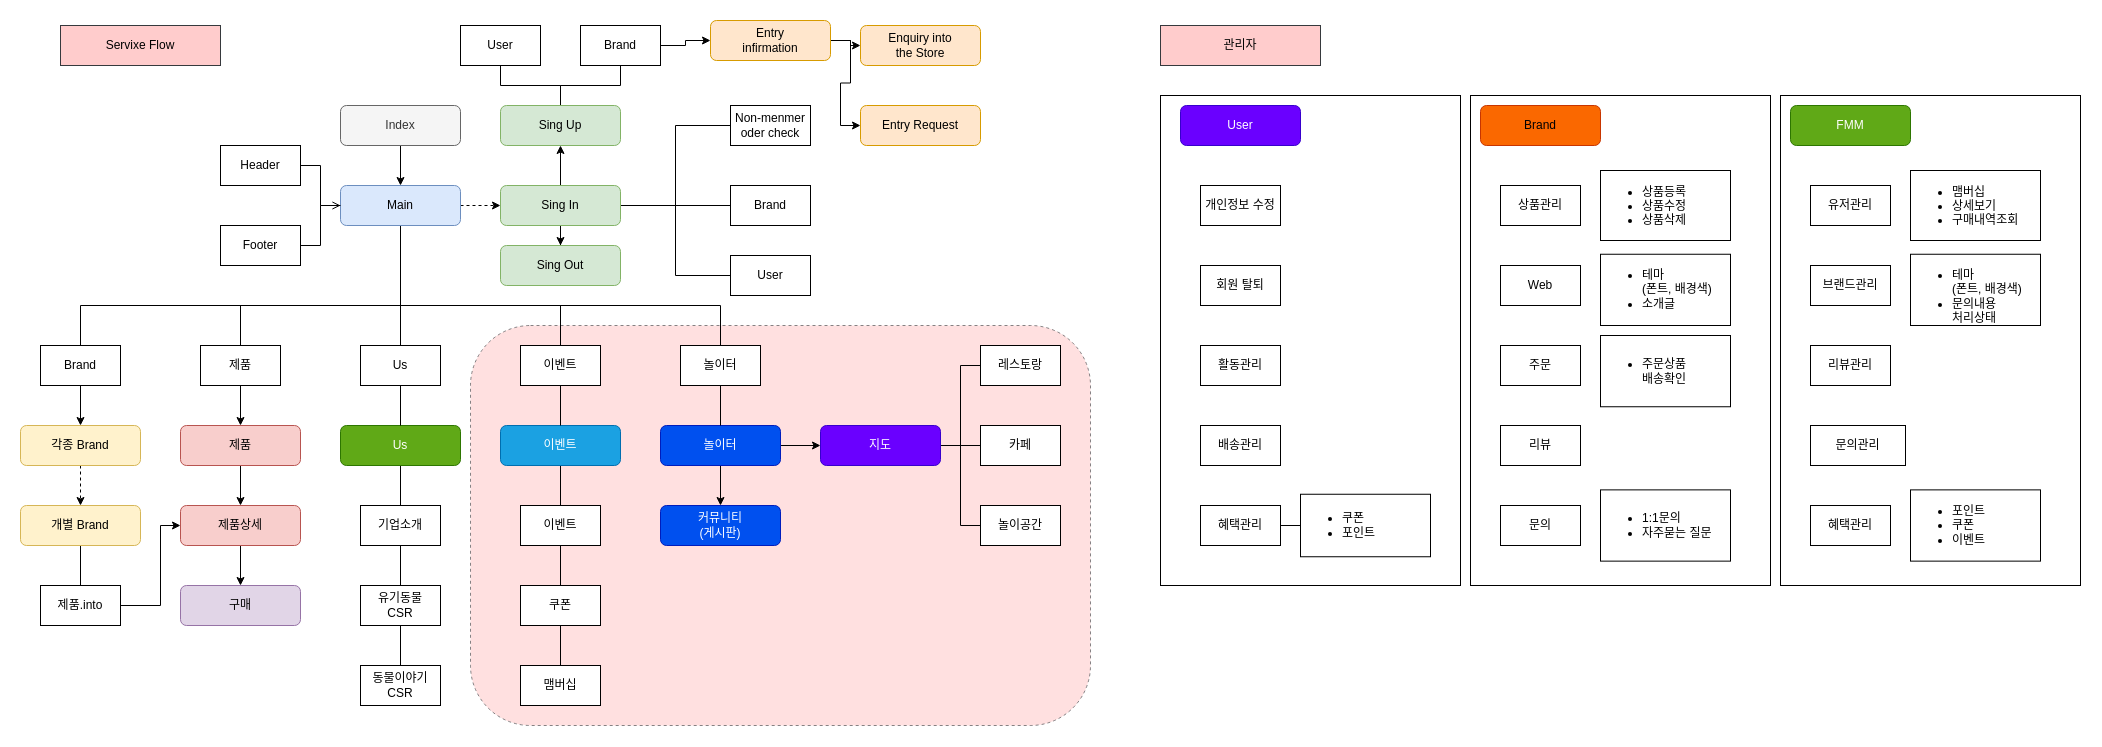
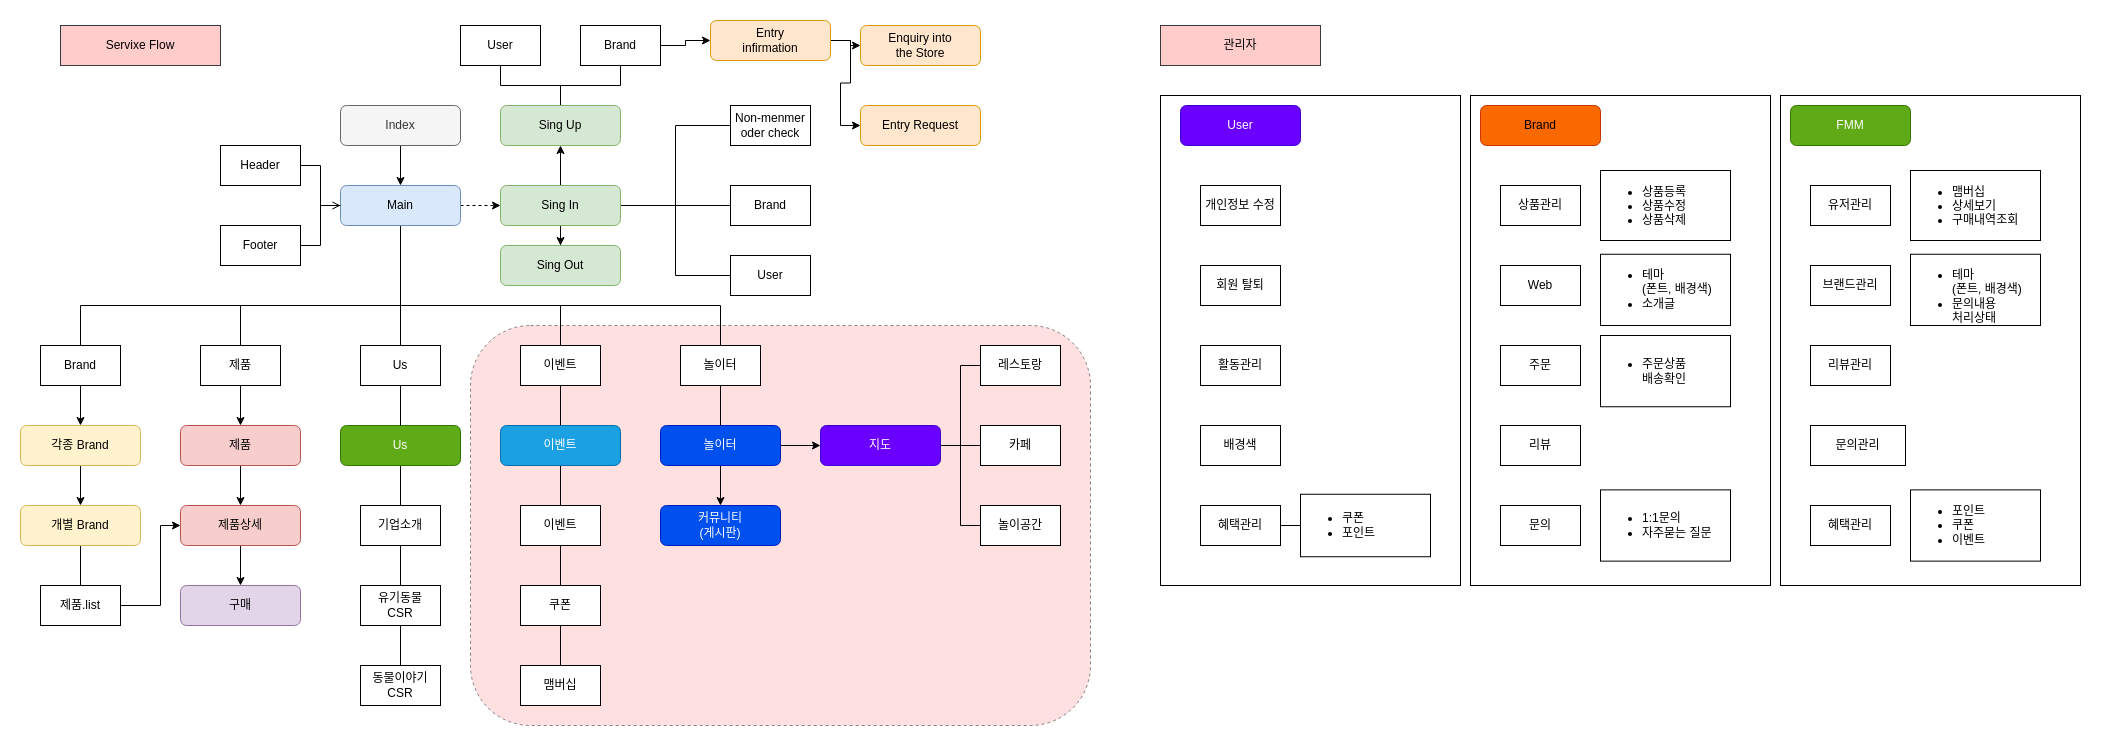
node "배송관리": label "배송관리" -> "배경색"
edge "각종 Brand" -> "개별 Brand": style dashed -> solid
node "제품.into": label "제품.into" -> "제품.list"
